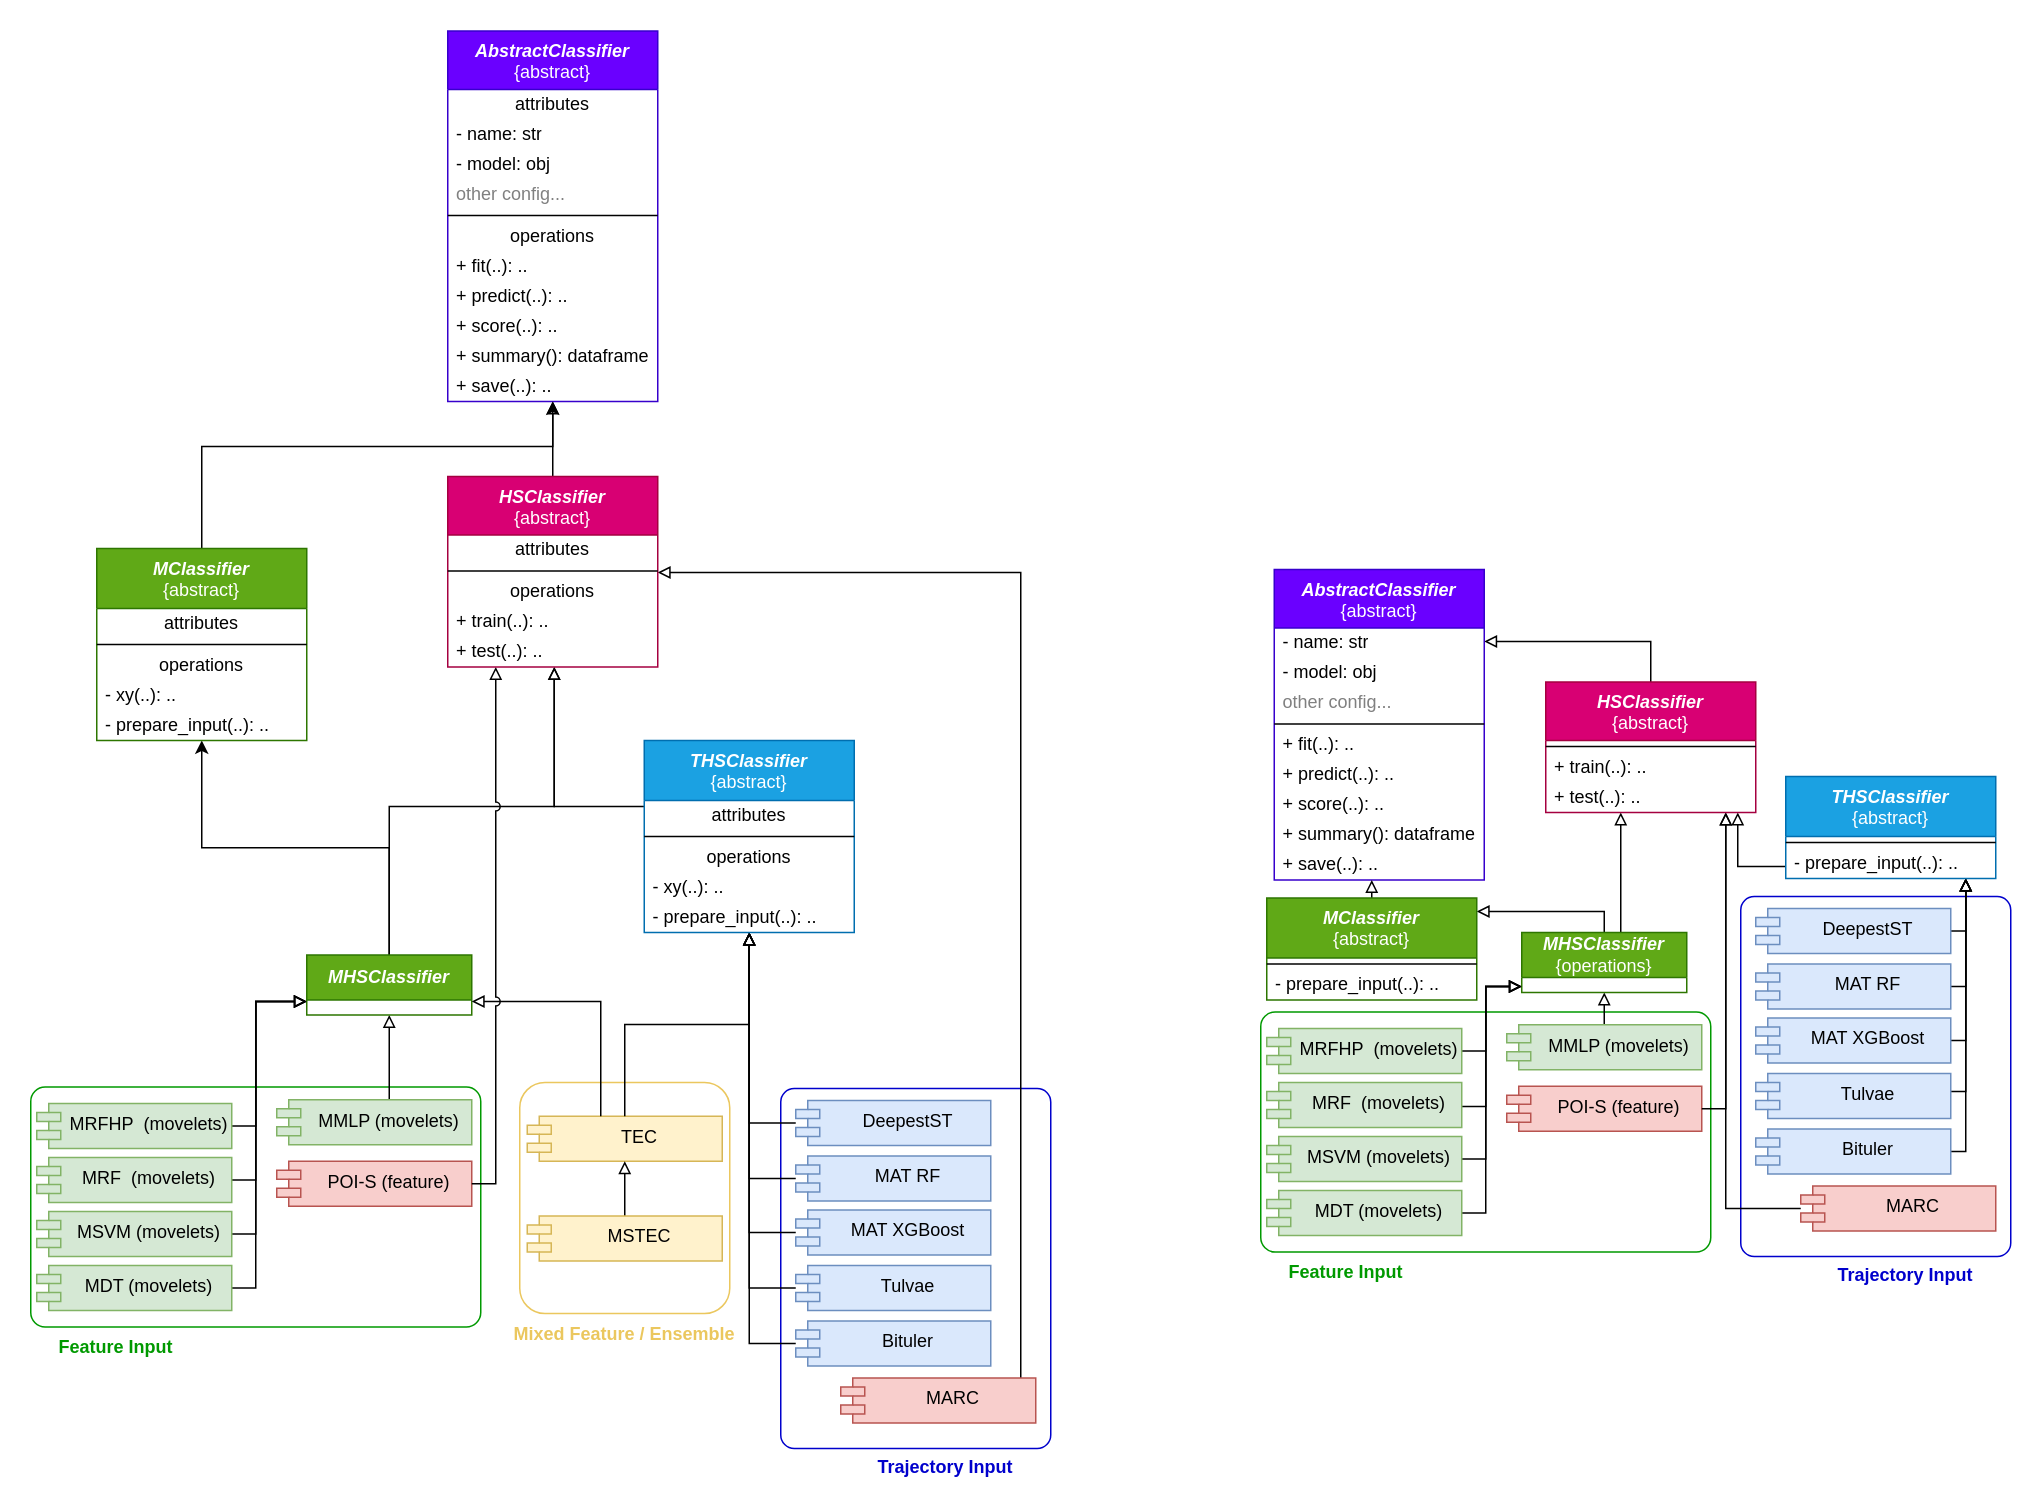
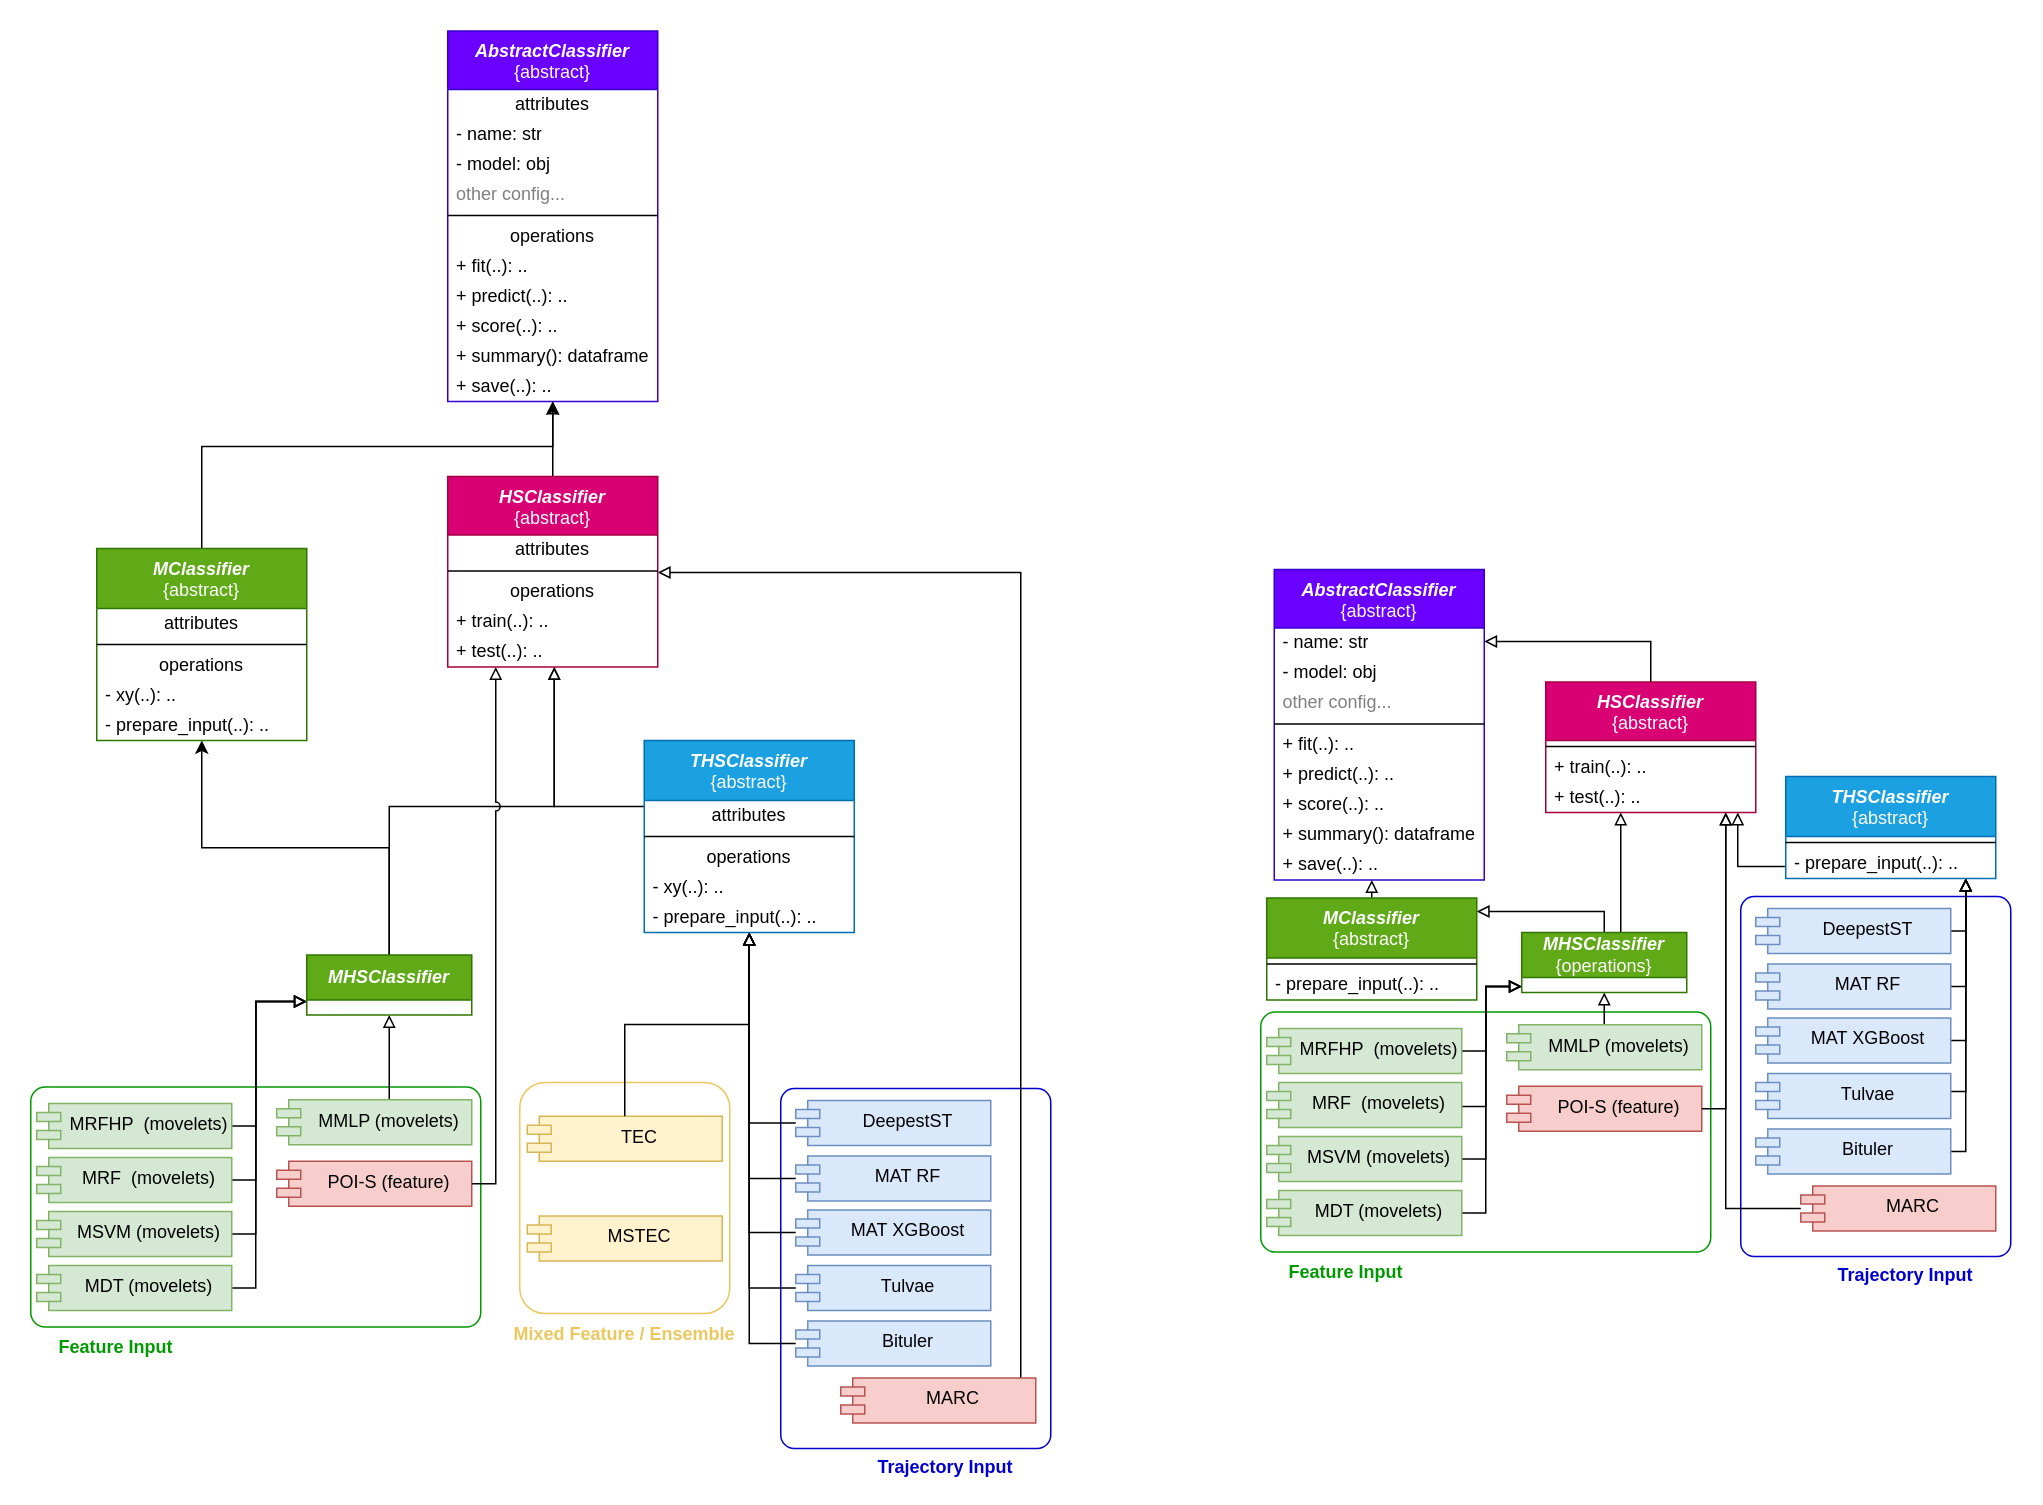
edge "TEC" -> "MHSClassifier": removed
edge "MSTEC" -> "TEC": removed
